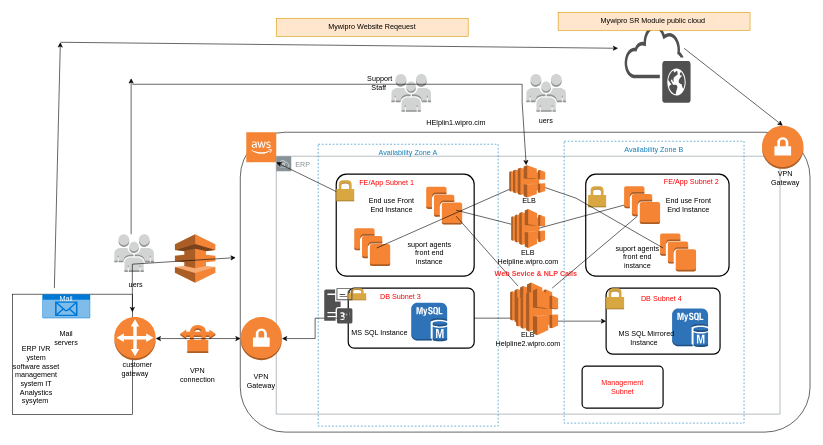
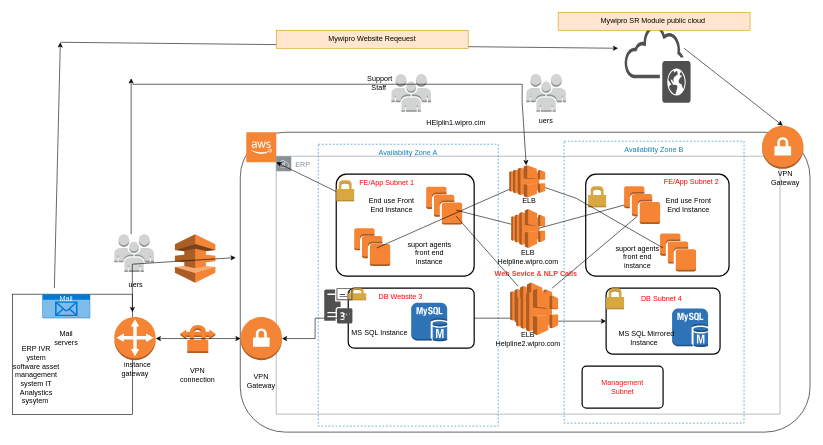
node "Mywipro Website Reqeuest": moved (372, 27) -> (372, 39)
node "DB Subnet 3": label "DB Subnet 3" -> "DB Website 3"
node "customer gateway": label "customer gateway" -> "instance gateway"
